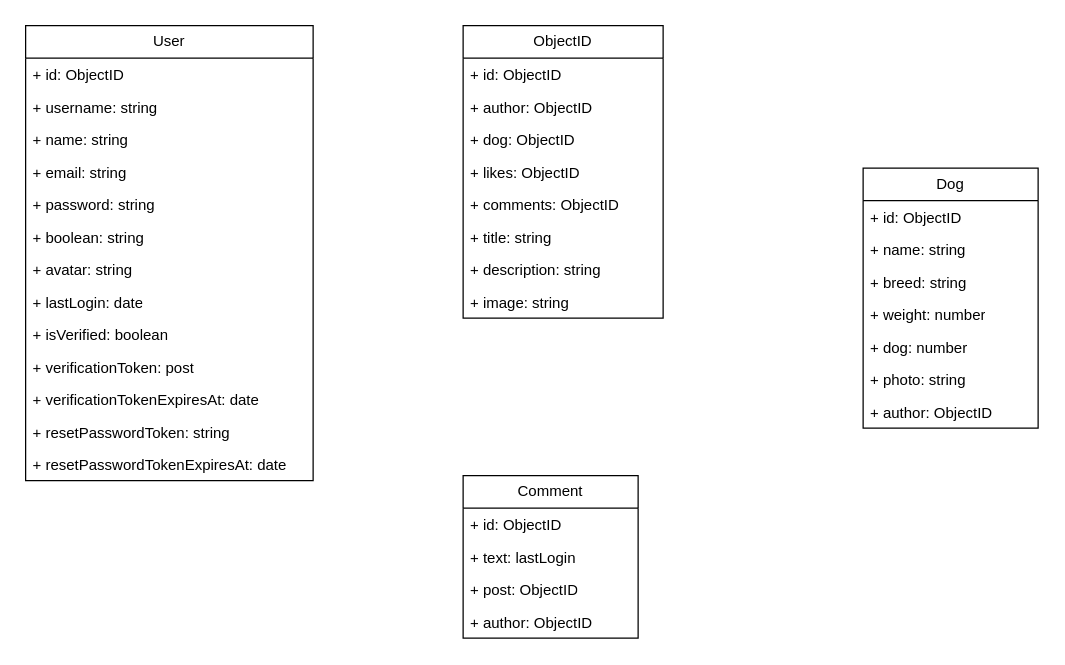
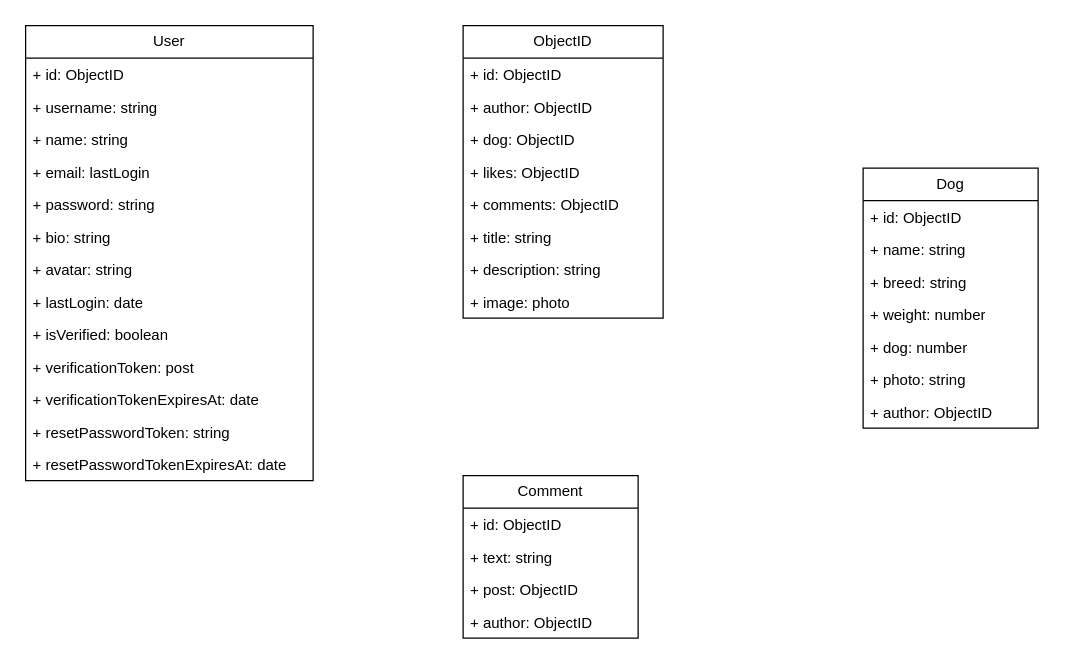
node "+ email: string": label "+ email: string" -> "+ email: lastLogin"
node "+ boolean: string": label "+ boolean: string" -> "+ bio: string"
node "+ image: string": label "+ image: string" -> "+ image: photo"
node "+ text: lastLogin": label "+ text: lastLogin" -> "+ text: string"
